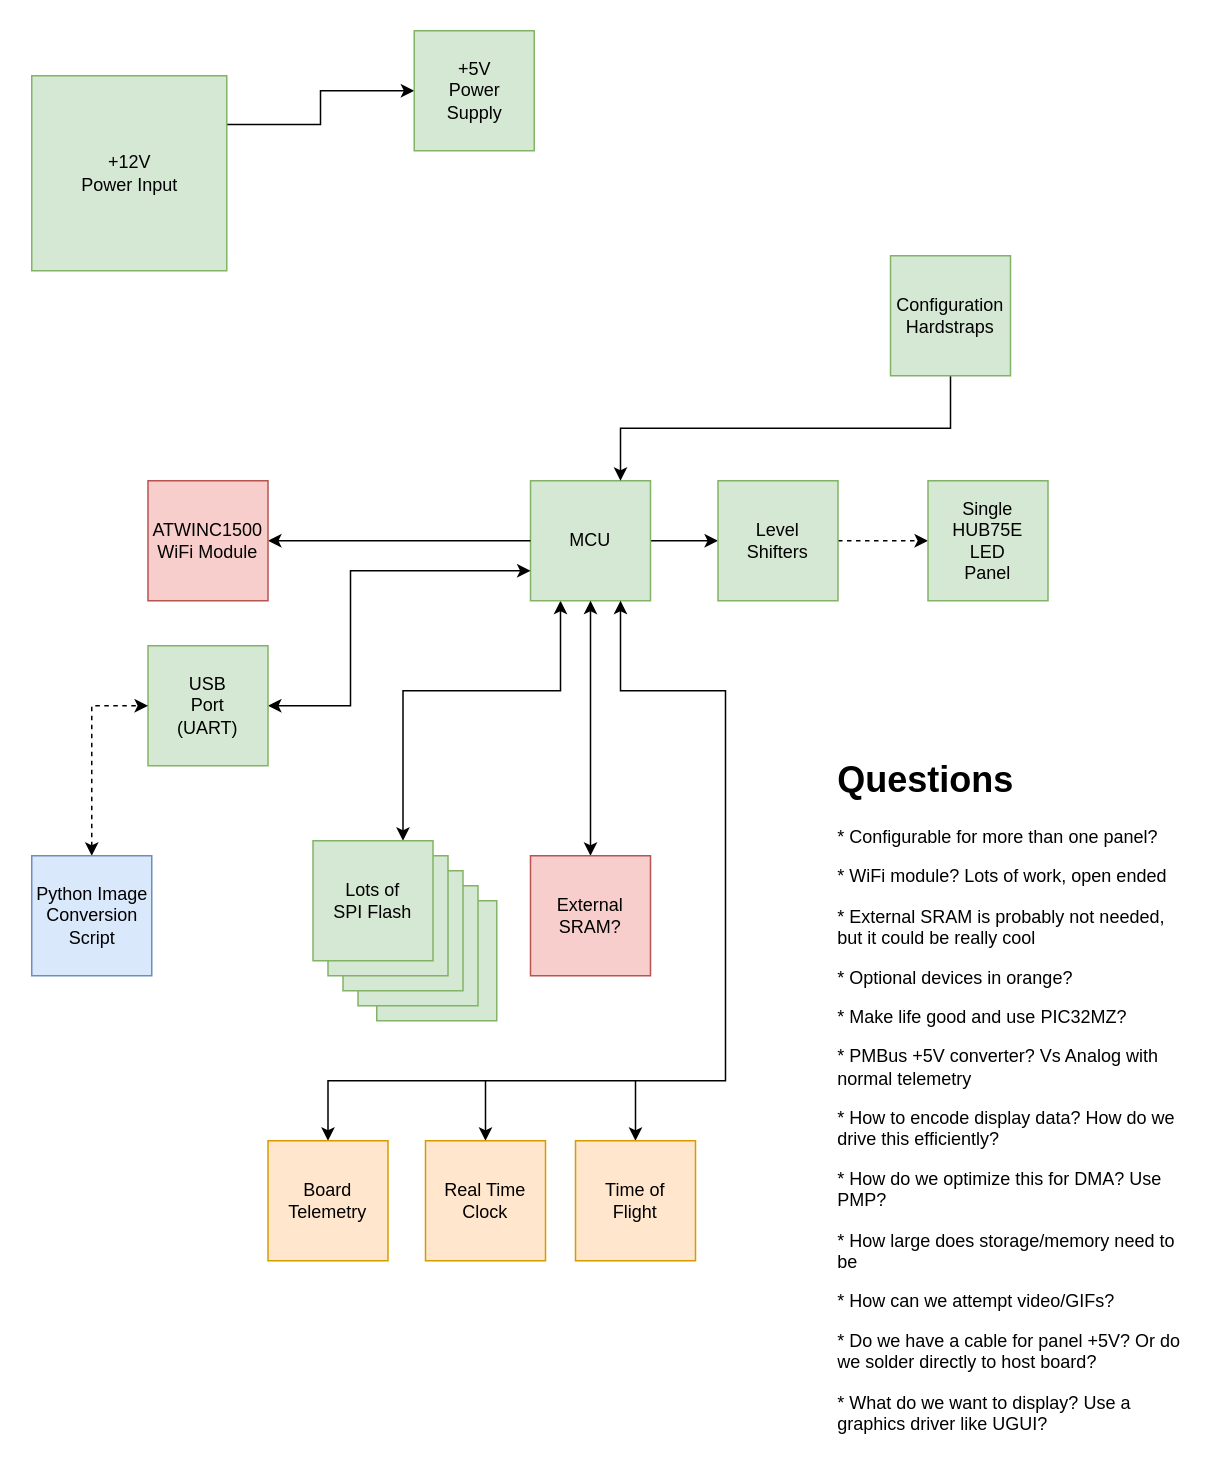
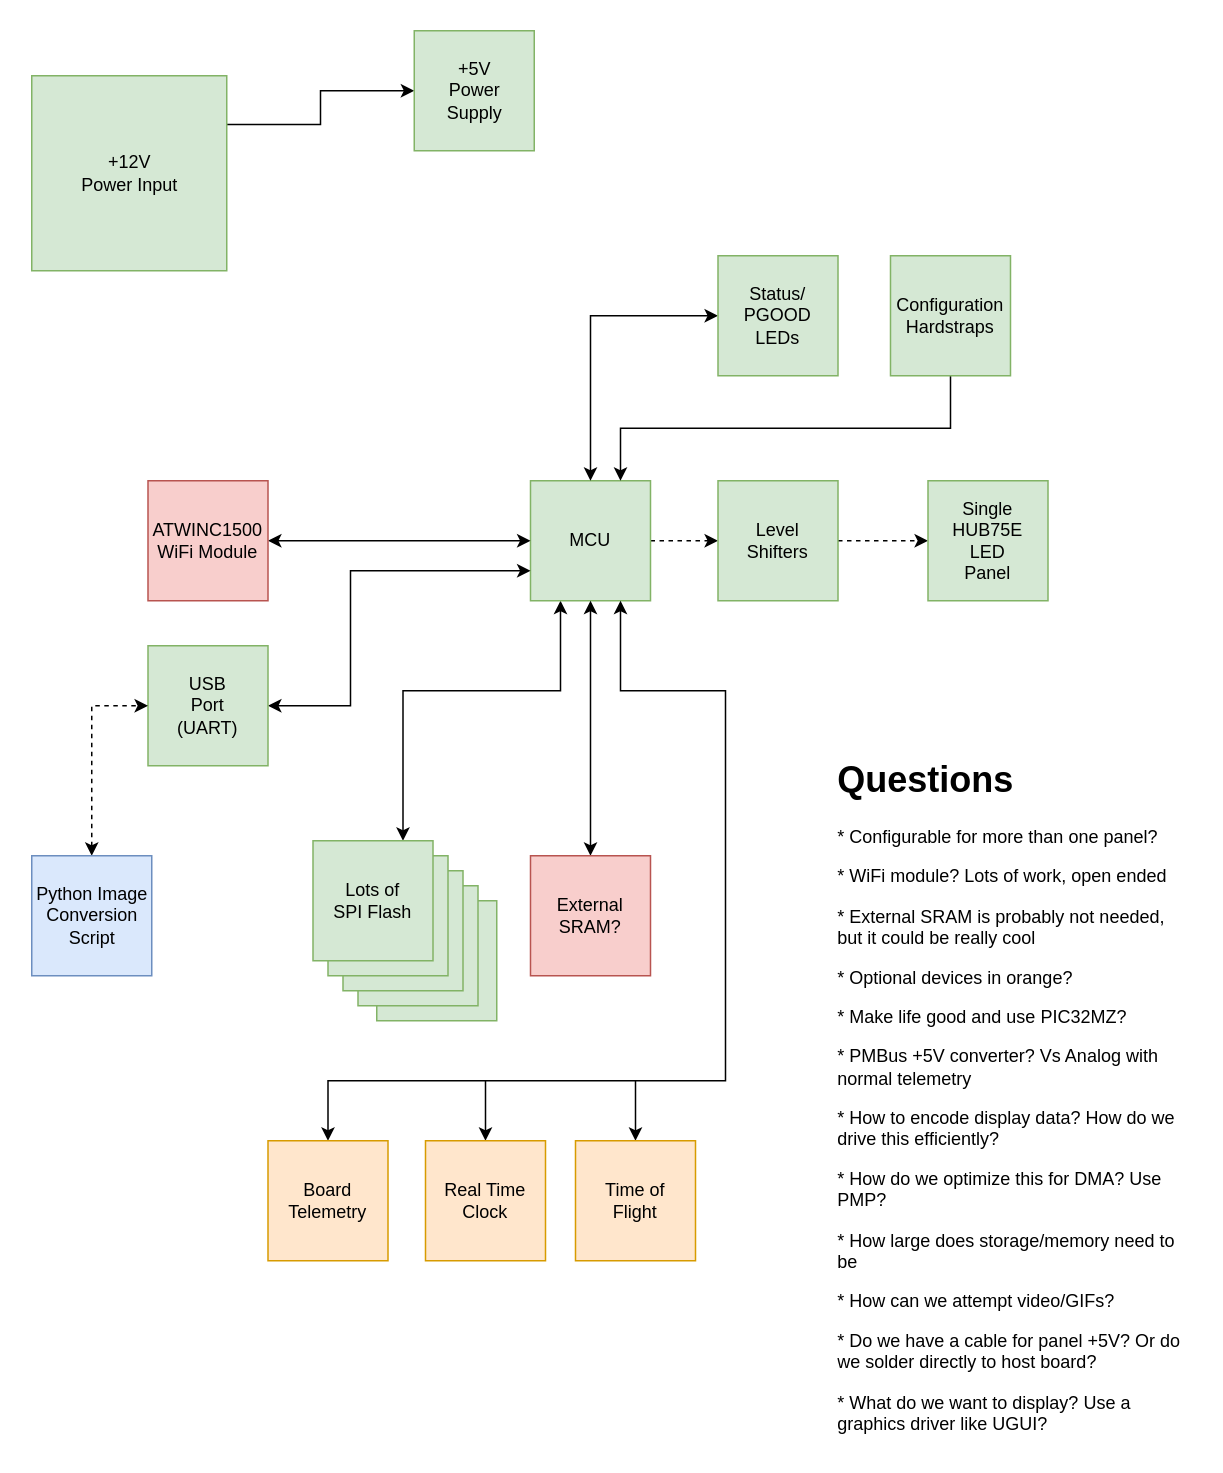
node "Status/ PGOOD LEDs": added
edge "Status/ PGOOD LEDs" -- "MCU": added
edge "MCU" -> "ATWINC1500 WiFi Module": arrowhead none -> classic
edge "MCU" -> "Level Shifters": style solid -> dashed
